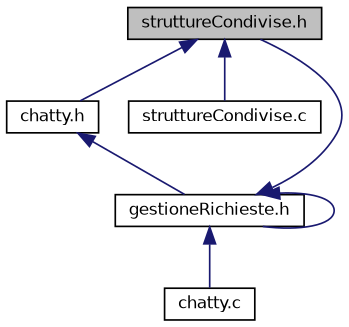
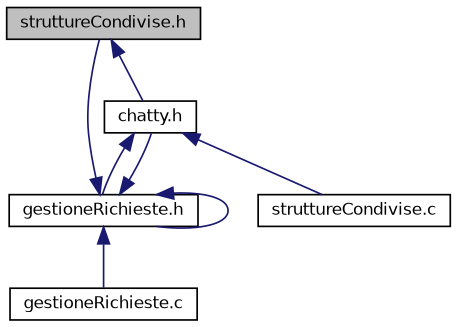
edge "struttureCondivise.c" -> "struttureCondivise.h": now "struttureCondivise.c" -> "chatty.h"
edge "chatty.h" -> "gestioneRichieste.h": added
node "chatty.c": label "chatty.c" -> "gestioneRichieste.c"
